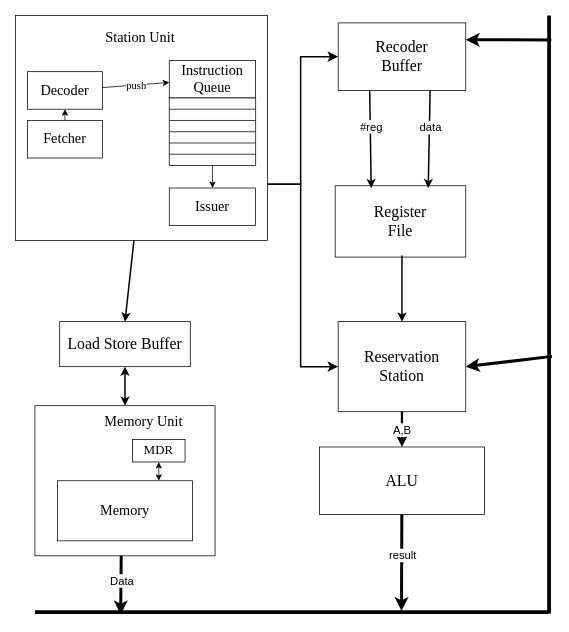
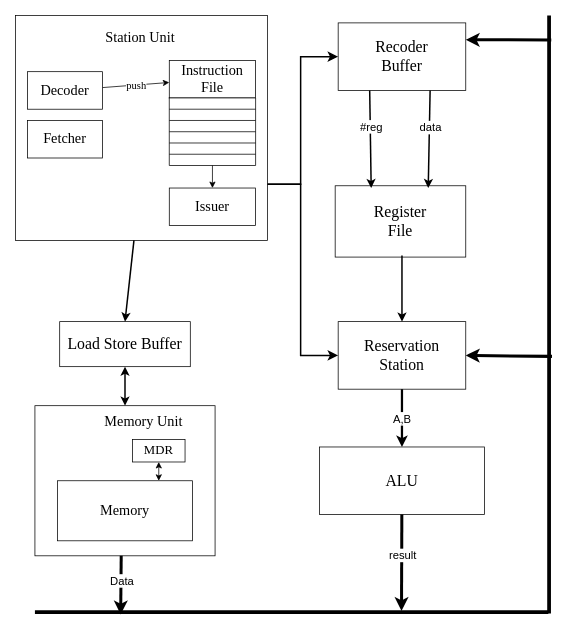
node "Instruction Queue": label "Instruction Queue" -> "Instruction File"
edge "Fetcher" -> "Decoder": removed
node "Reservation Station": size 128x90 -> 128x68
